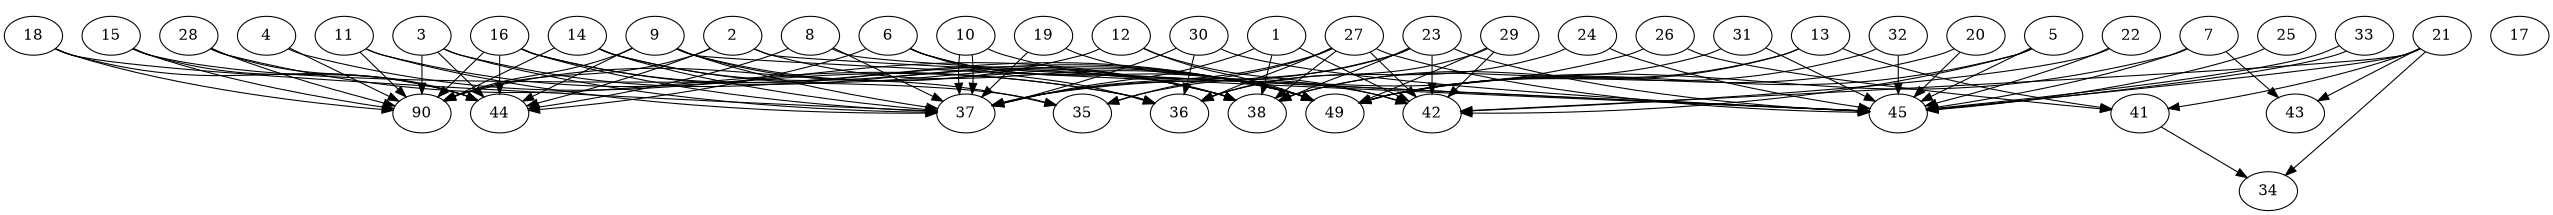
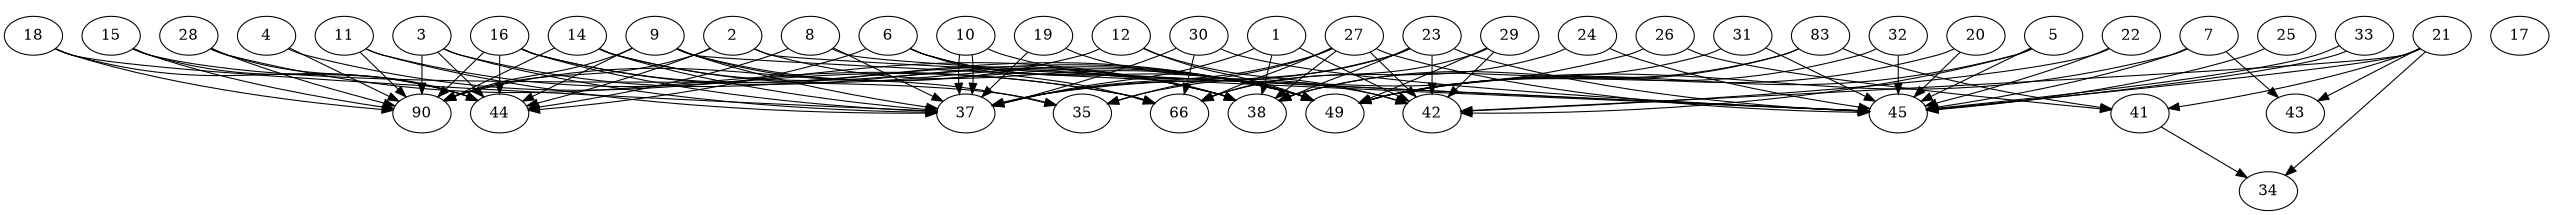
node "13": label "13" -> "83"
node "36": label "36" -> "66"
